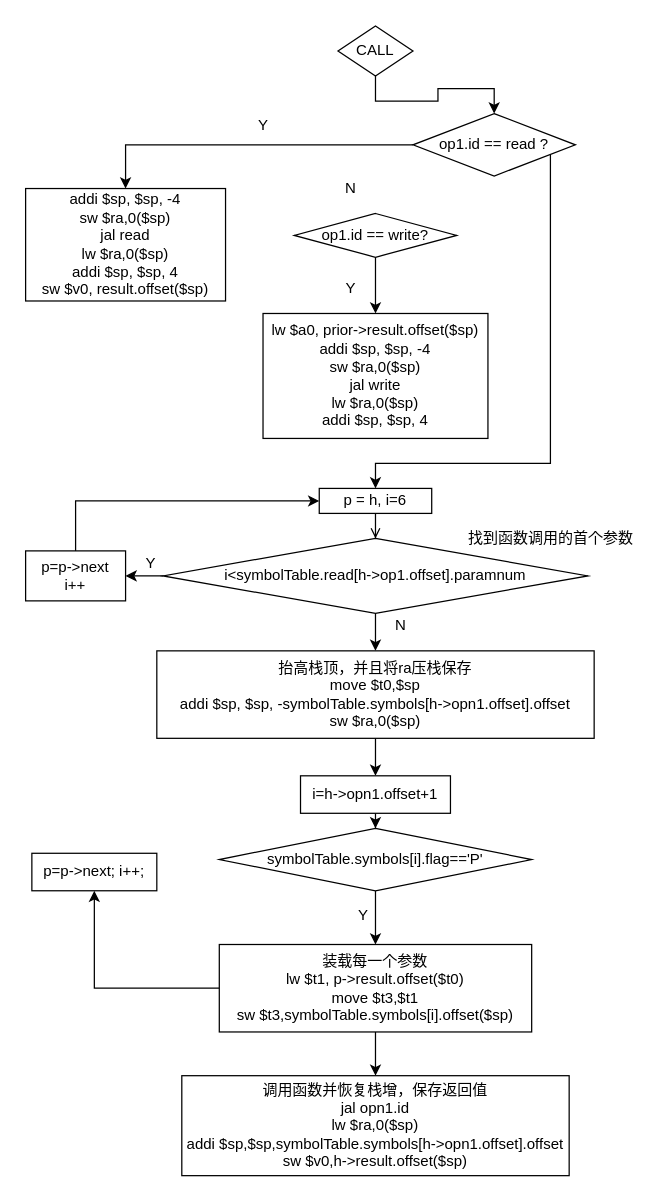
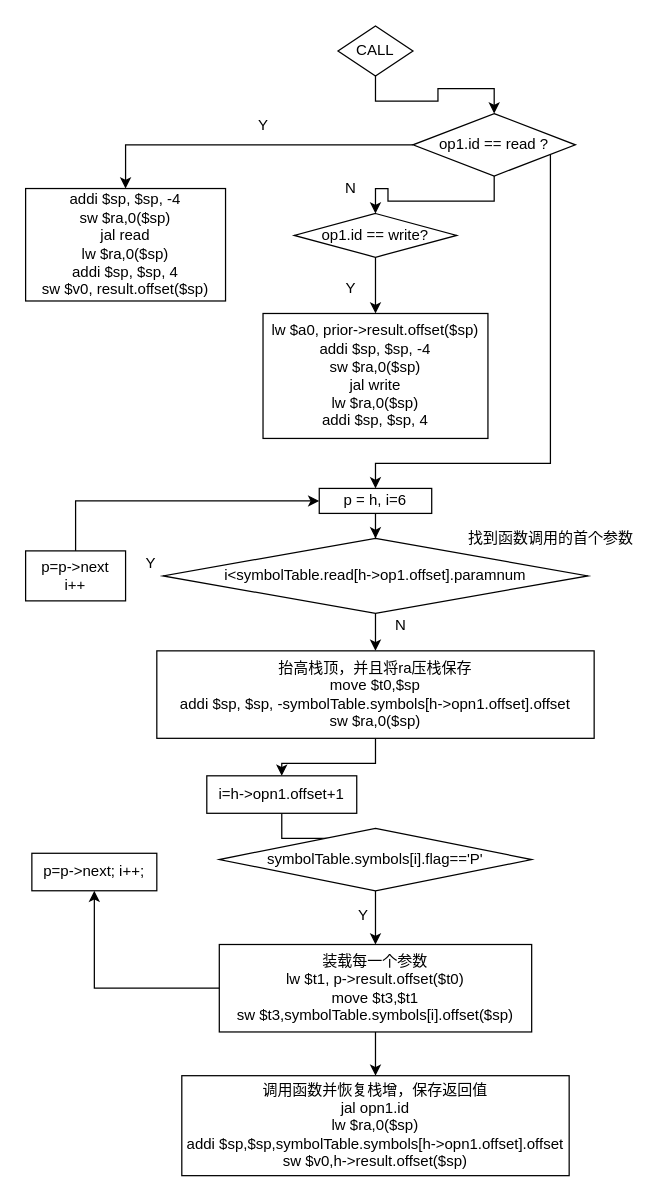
edge "op1.id == read ?" -> "op1.id == write?": added
edge "p = h, i=6" -> "i<symbolTable.read[h->op1.offset].paramnum": arrowhead open -> classic
edge "i<symbolTable.read[h->op1.offset].paramnum" -> "p=p->next i++": removed
node "i=h->opn1.offset+1": moved (376, 794) -> (282, 794)
